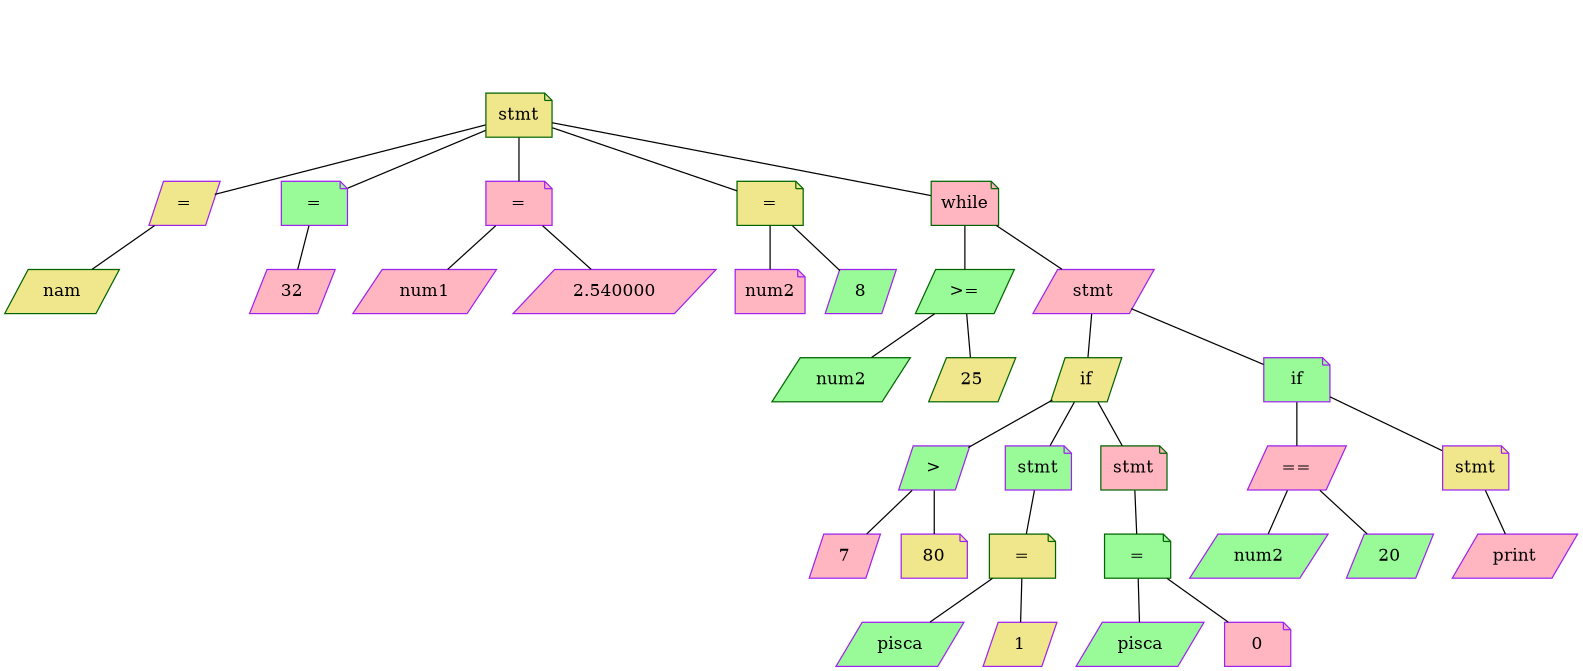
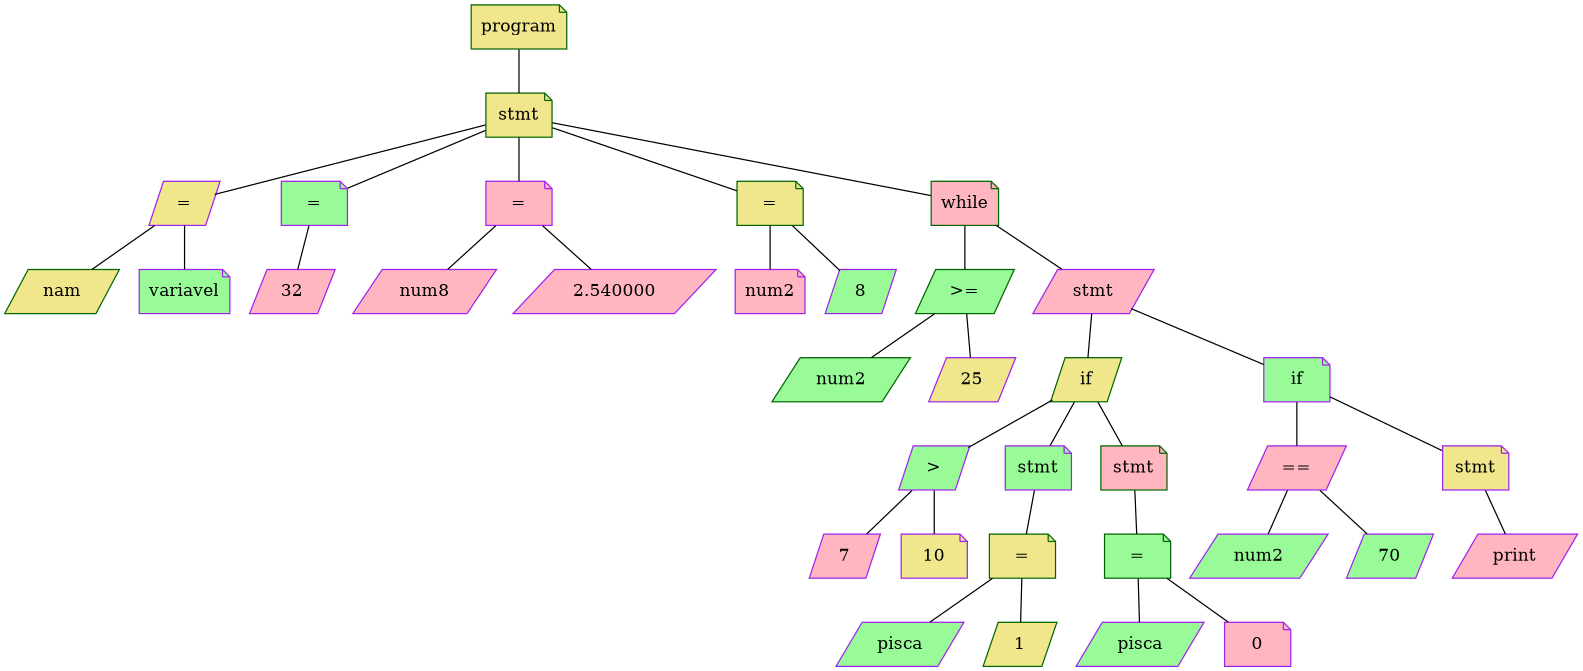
node "program": added
node "variavel": added
node "num1": label "num1" -> "num8"
node "25": color darkgreen -> purple
node "80": label "80" -> "10"
node "20": label "20" -> "70"
node "1": color purple -> darkgreen
